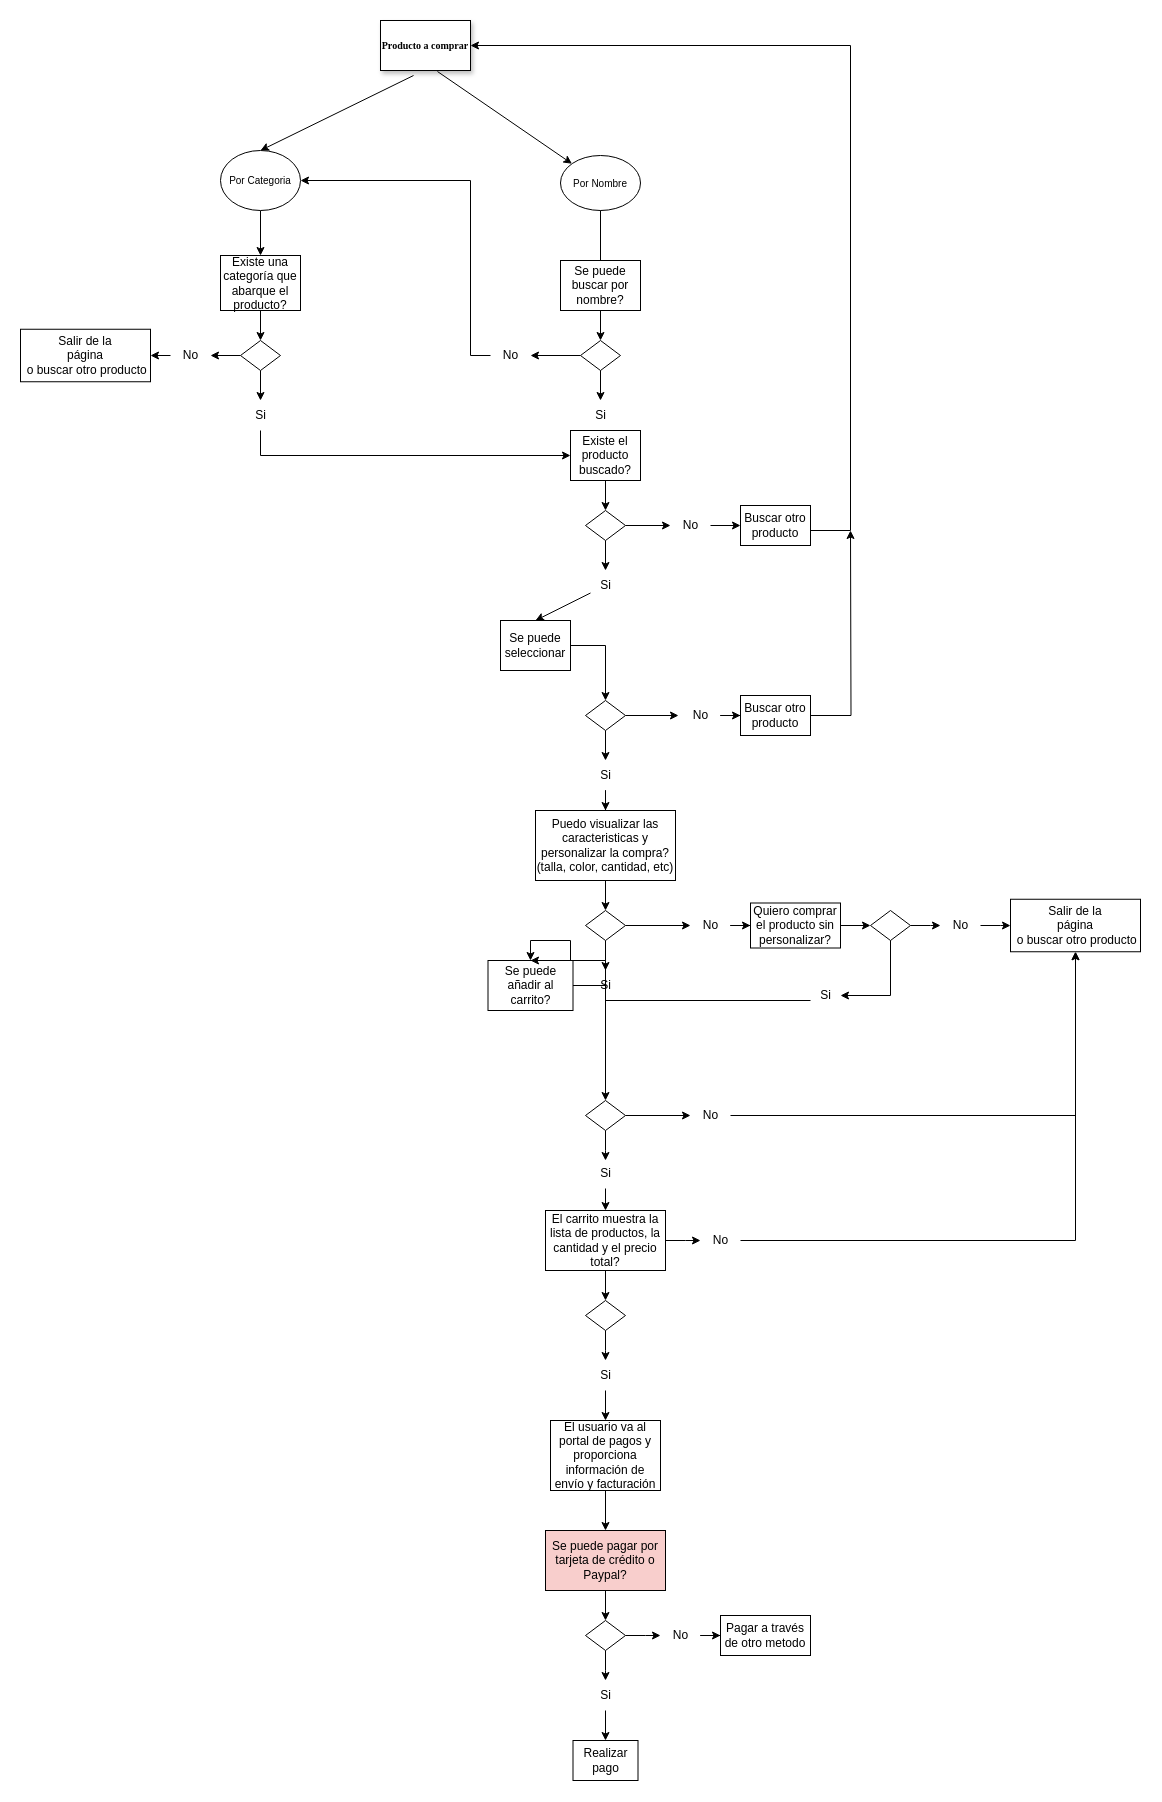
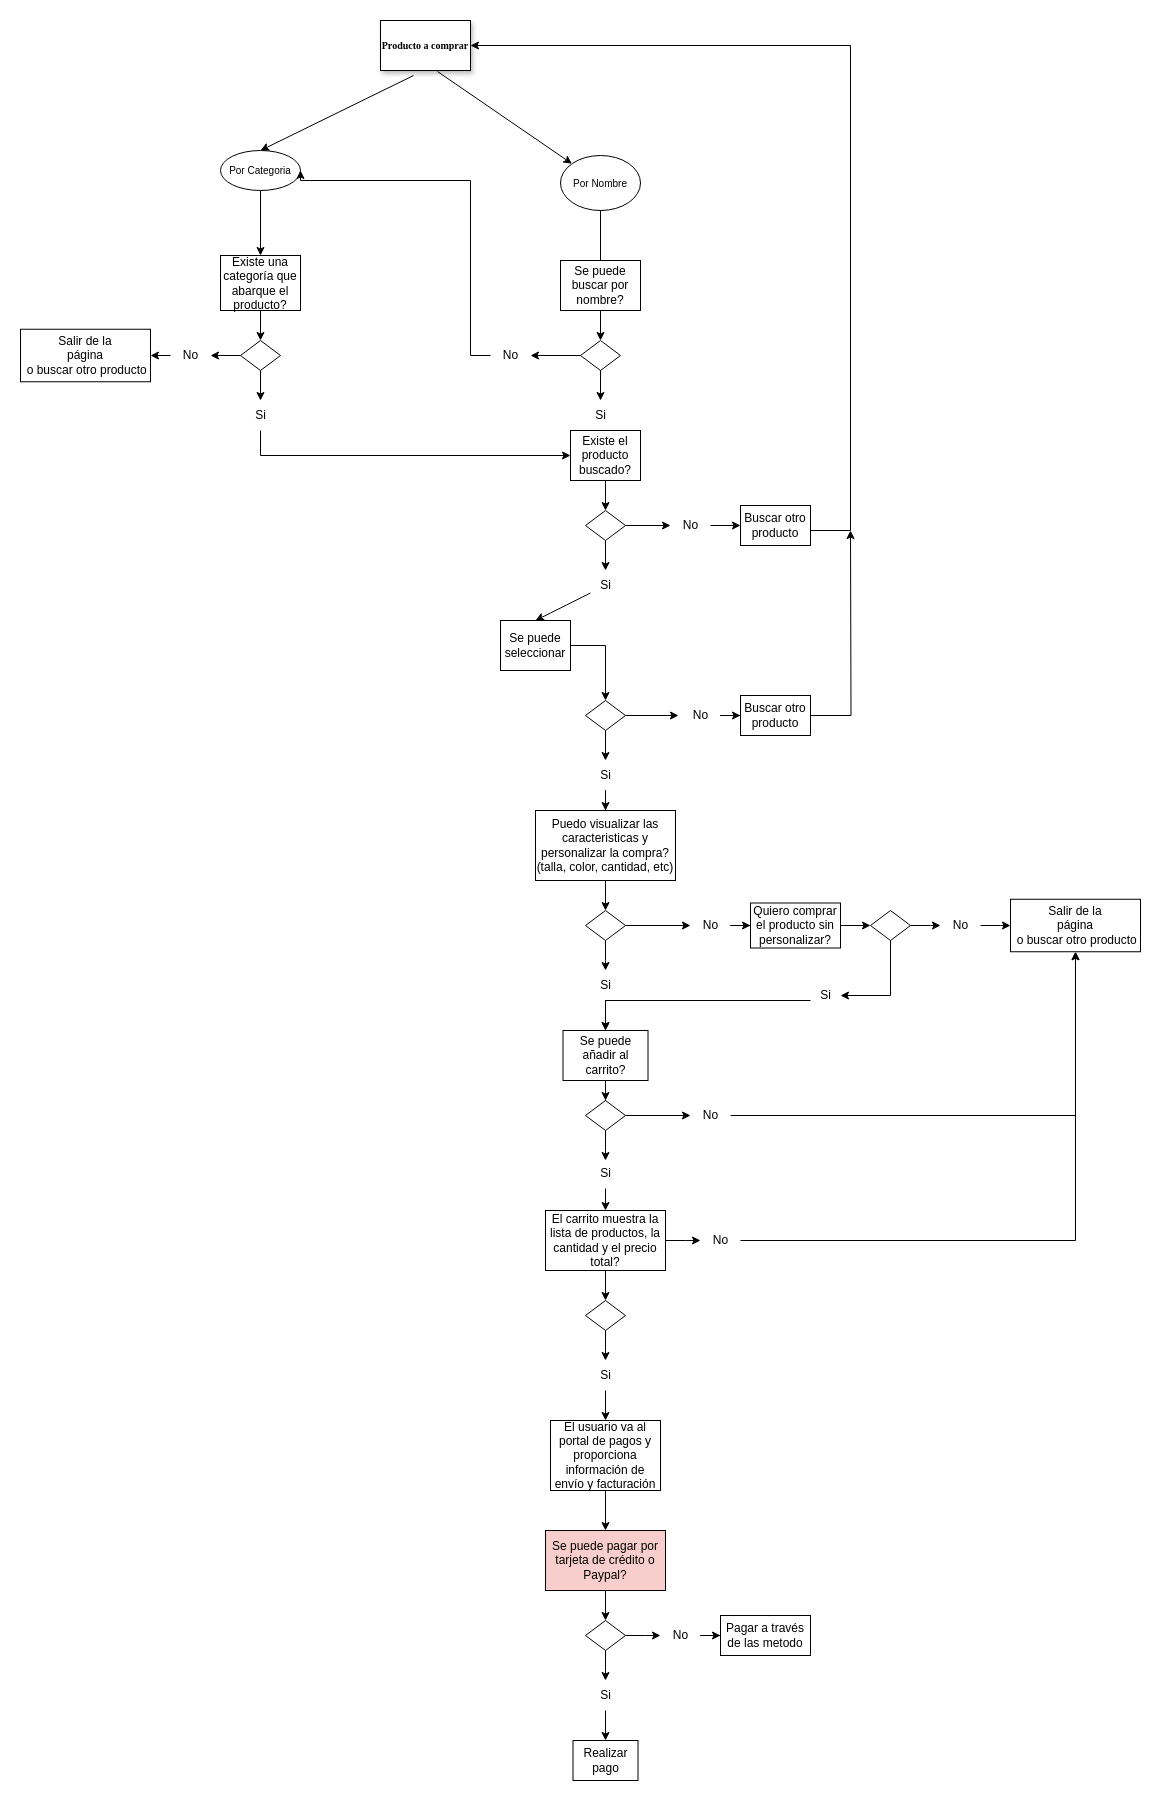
node "Por Categoria": size 80x60 -> 80x40
node "Se puede añadir al carrito?": moved (531, 986) -> (606, 1056)
node "Pagar a través de otro metodo": label "Pagar a través de otro metodo" -> "Pagar a través de las metodo"
